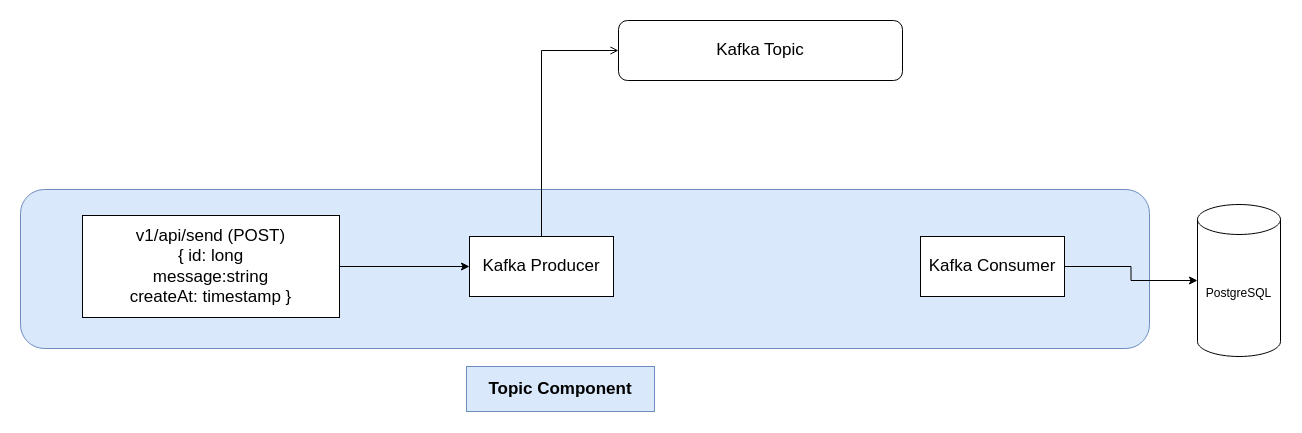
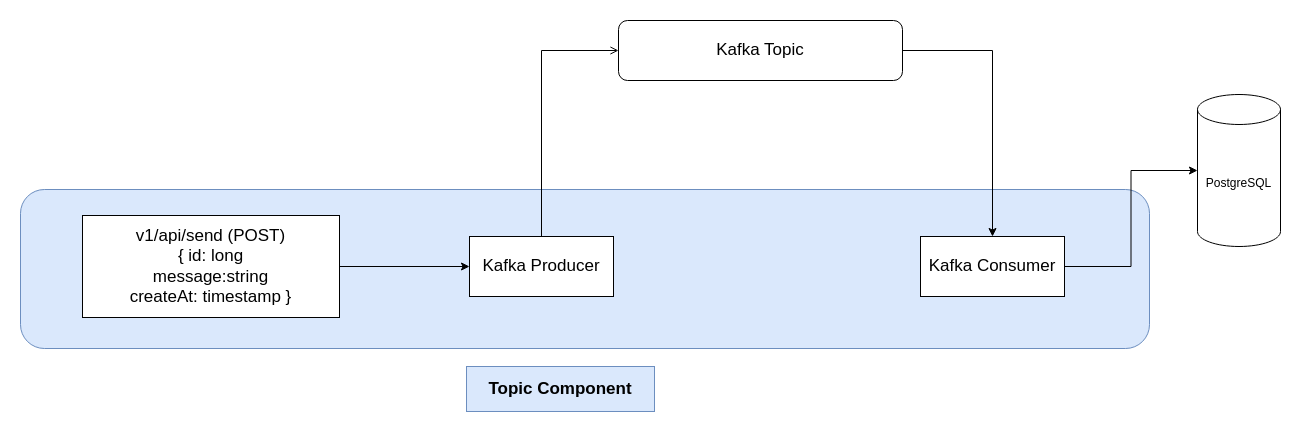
edge "Kafka Topic" -> "Kafka Consumer": added
node "PostgreSQL": moved (1239, 281) -> (1239, 171)
